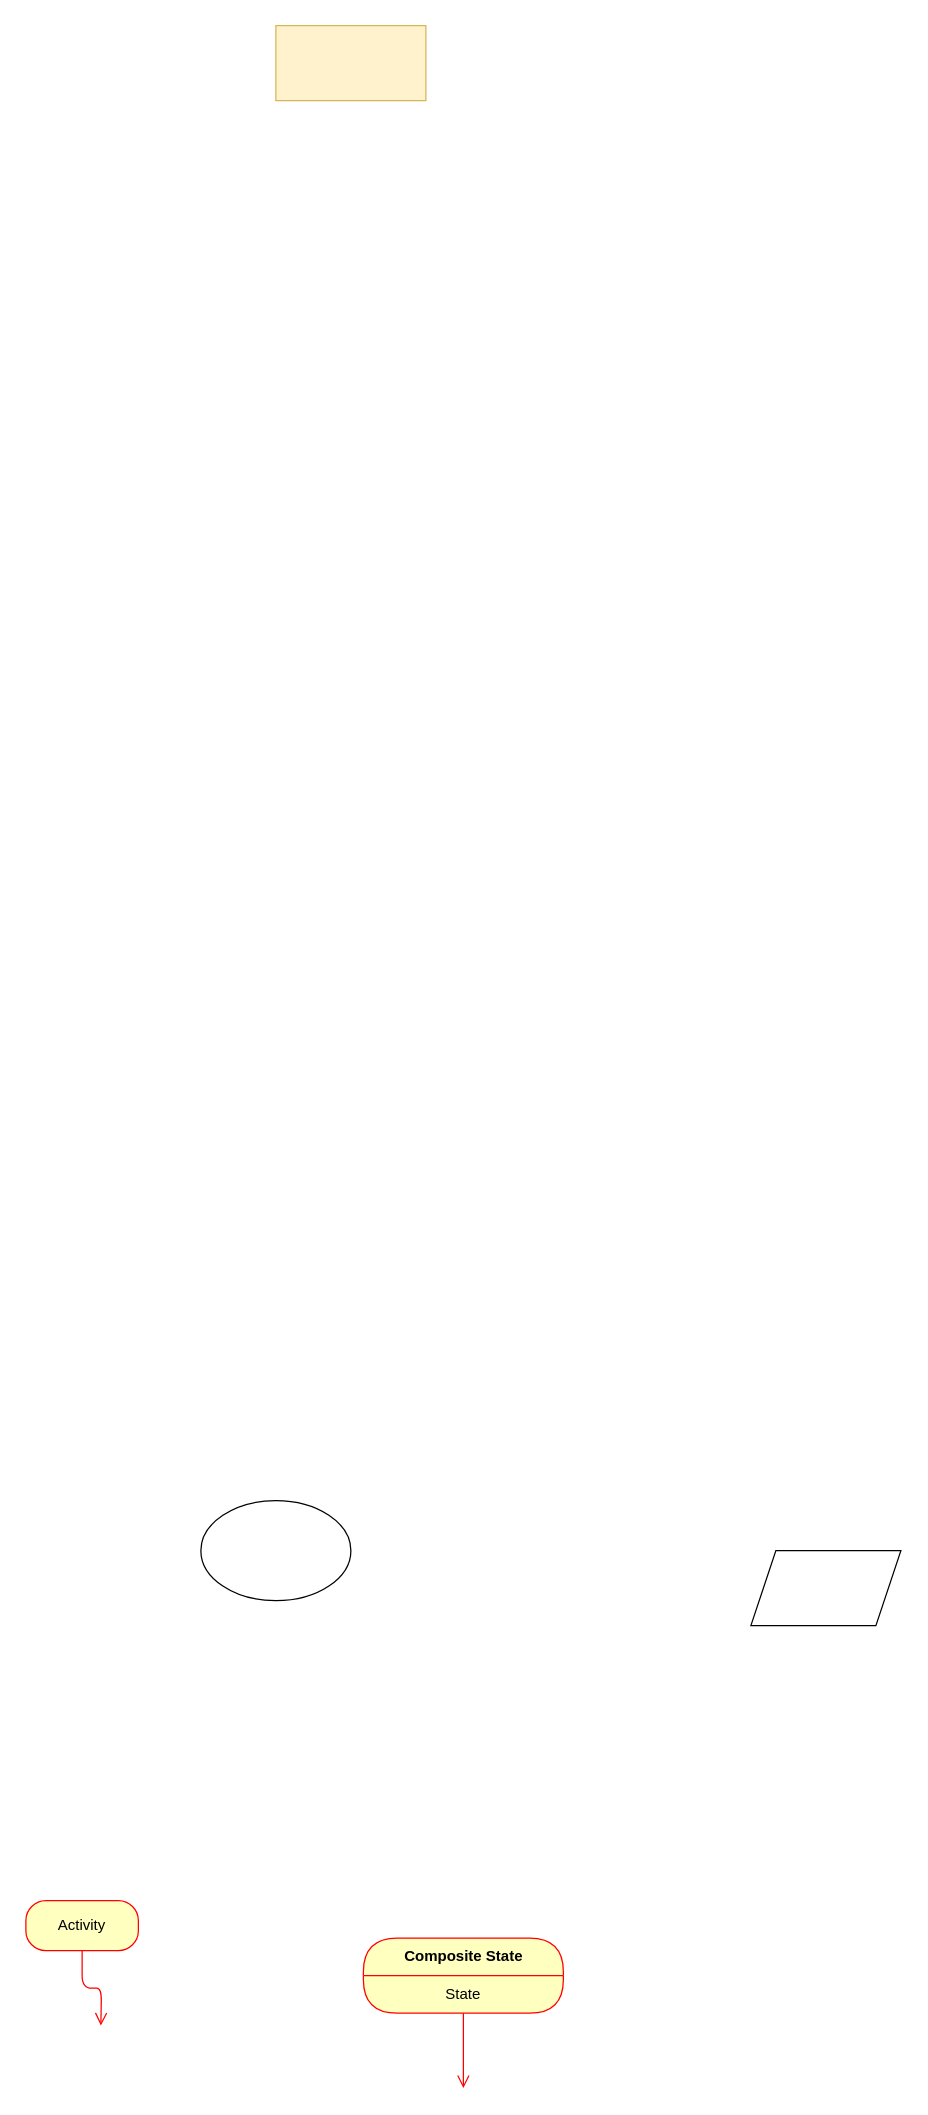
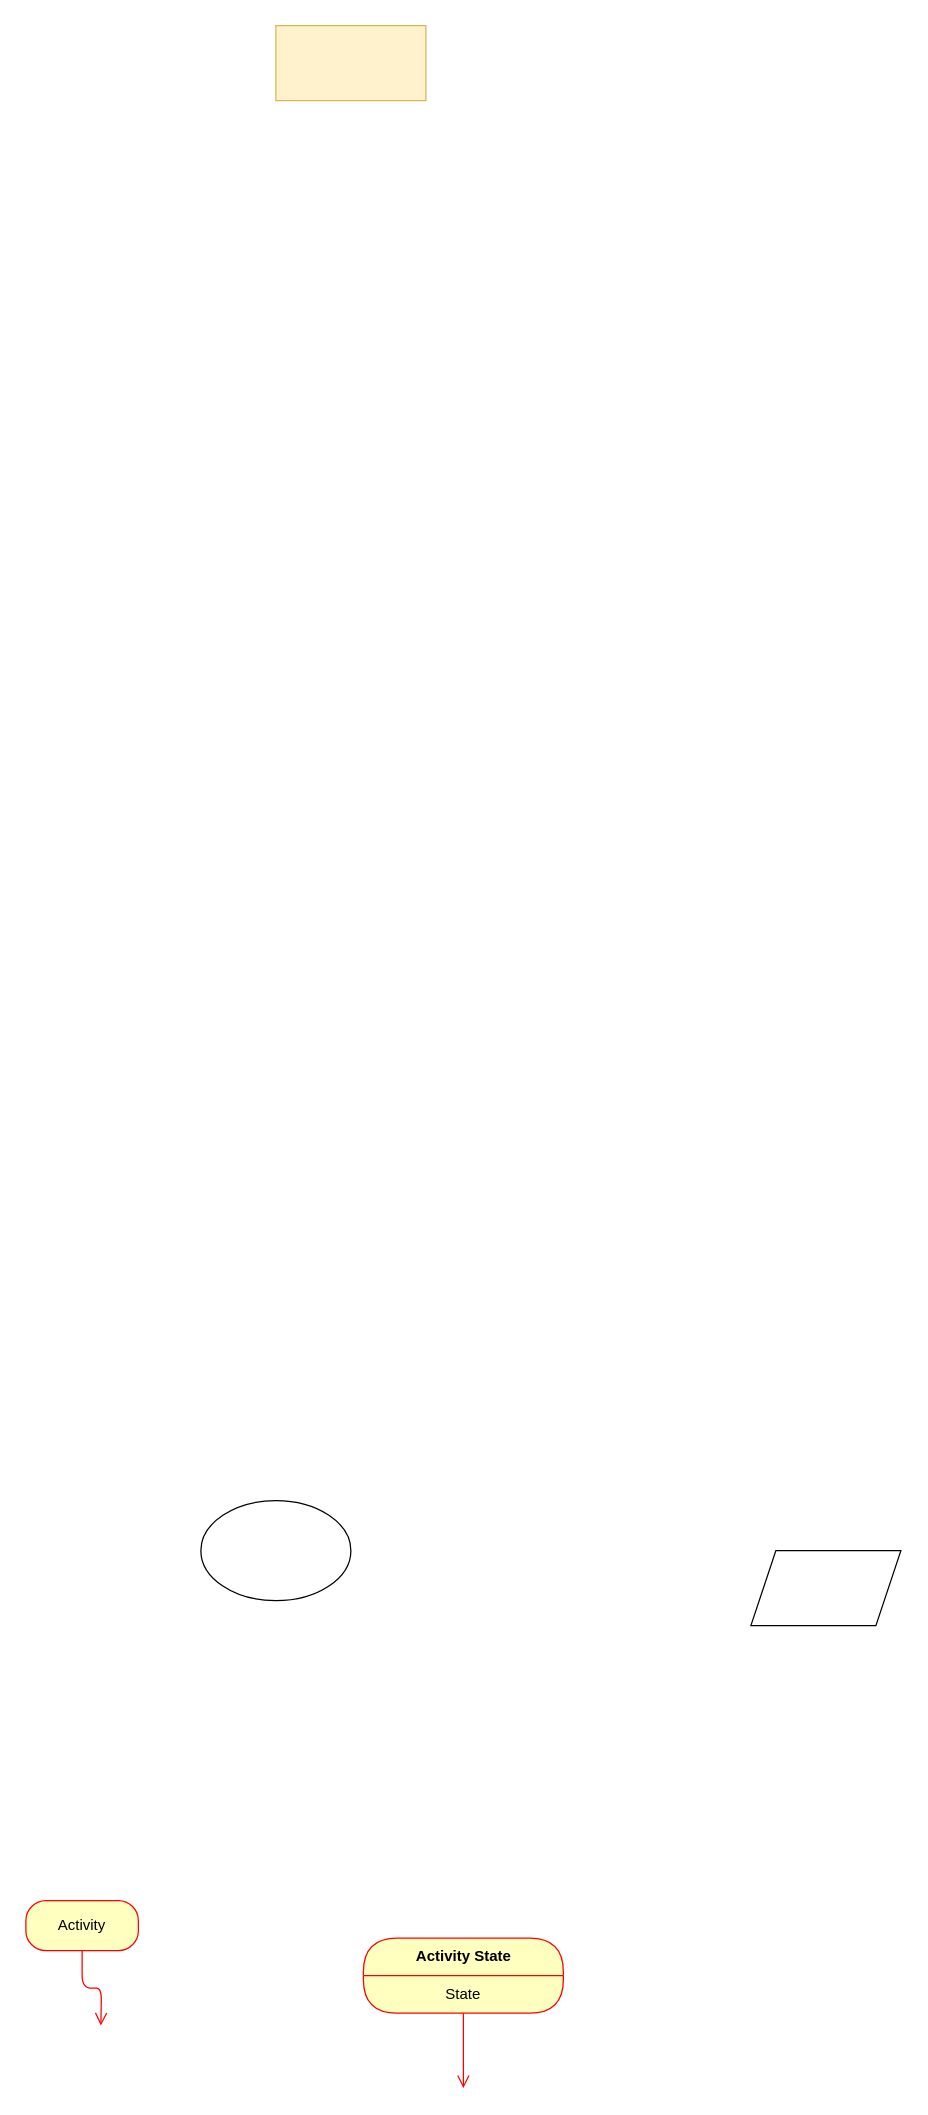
node "Composite State": label "Composite State" -> "Activity State"
